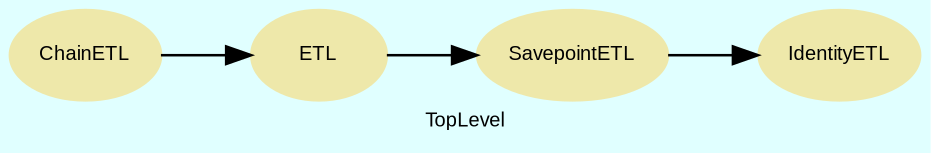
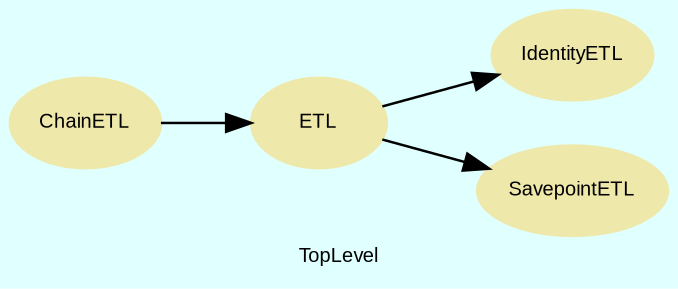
edge "SavepointETL" -> "IdentityETL": now "ETL" -> "IdentityETL"
